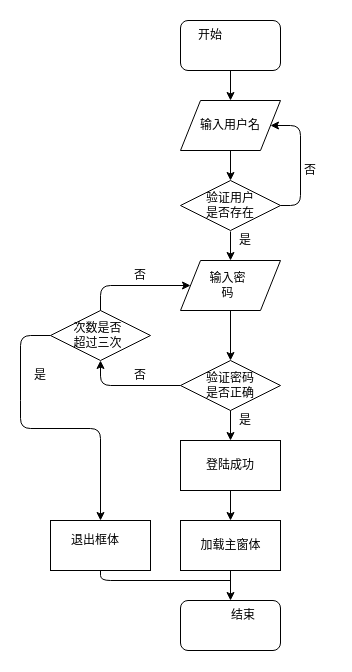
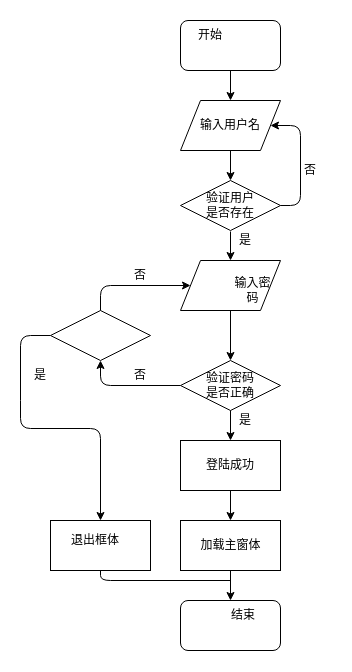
node "输入密码": moved (228, 286) -> (253, 291)
node "次数是否超过三次": removed
